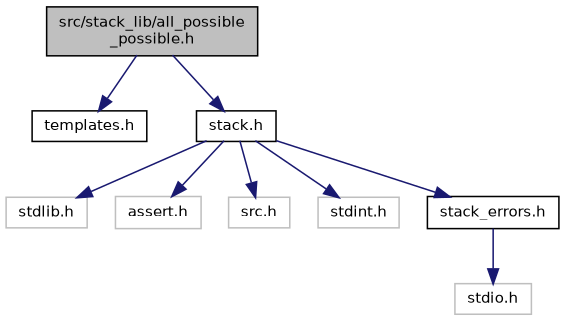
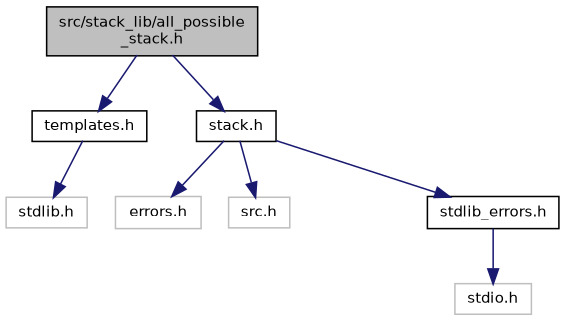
node "src/stack_lib/all_possible _possible.h": label "src/stack_lib/all_possible _possible.h" -> "src/stack_lib/all_possible _stack.h"
edge "stack.h" -> "stdlib.h": now "templates.h" -> "stdlib.h"
node "assert.h": label "assert.h" -> "errors.h"
node "stdint.h": removed
node "stack_errors.h": label "stack_errors.h" -> "stdlib_errors.h"
